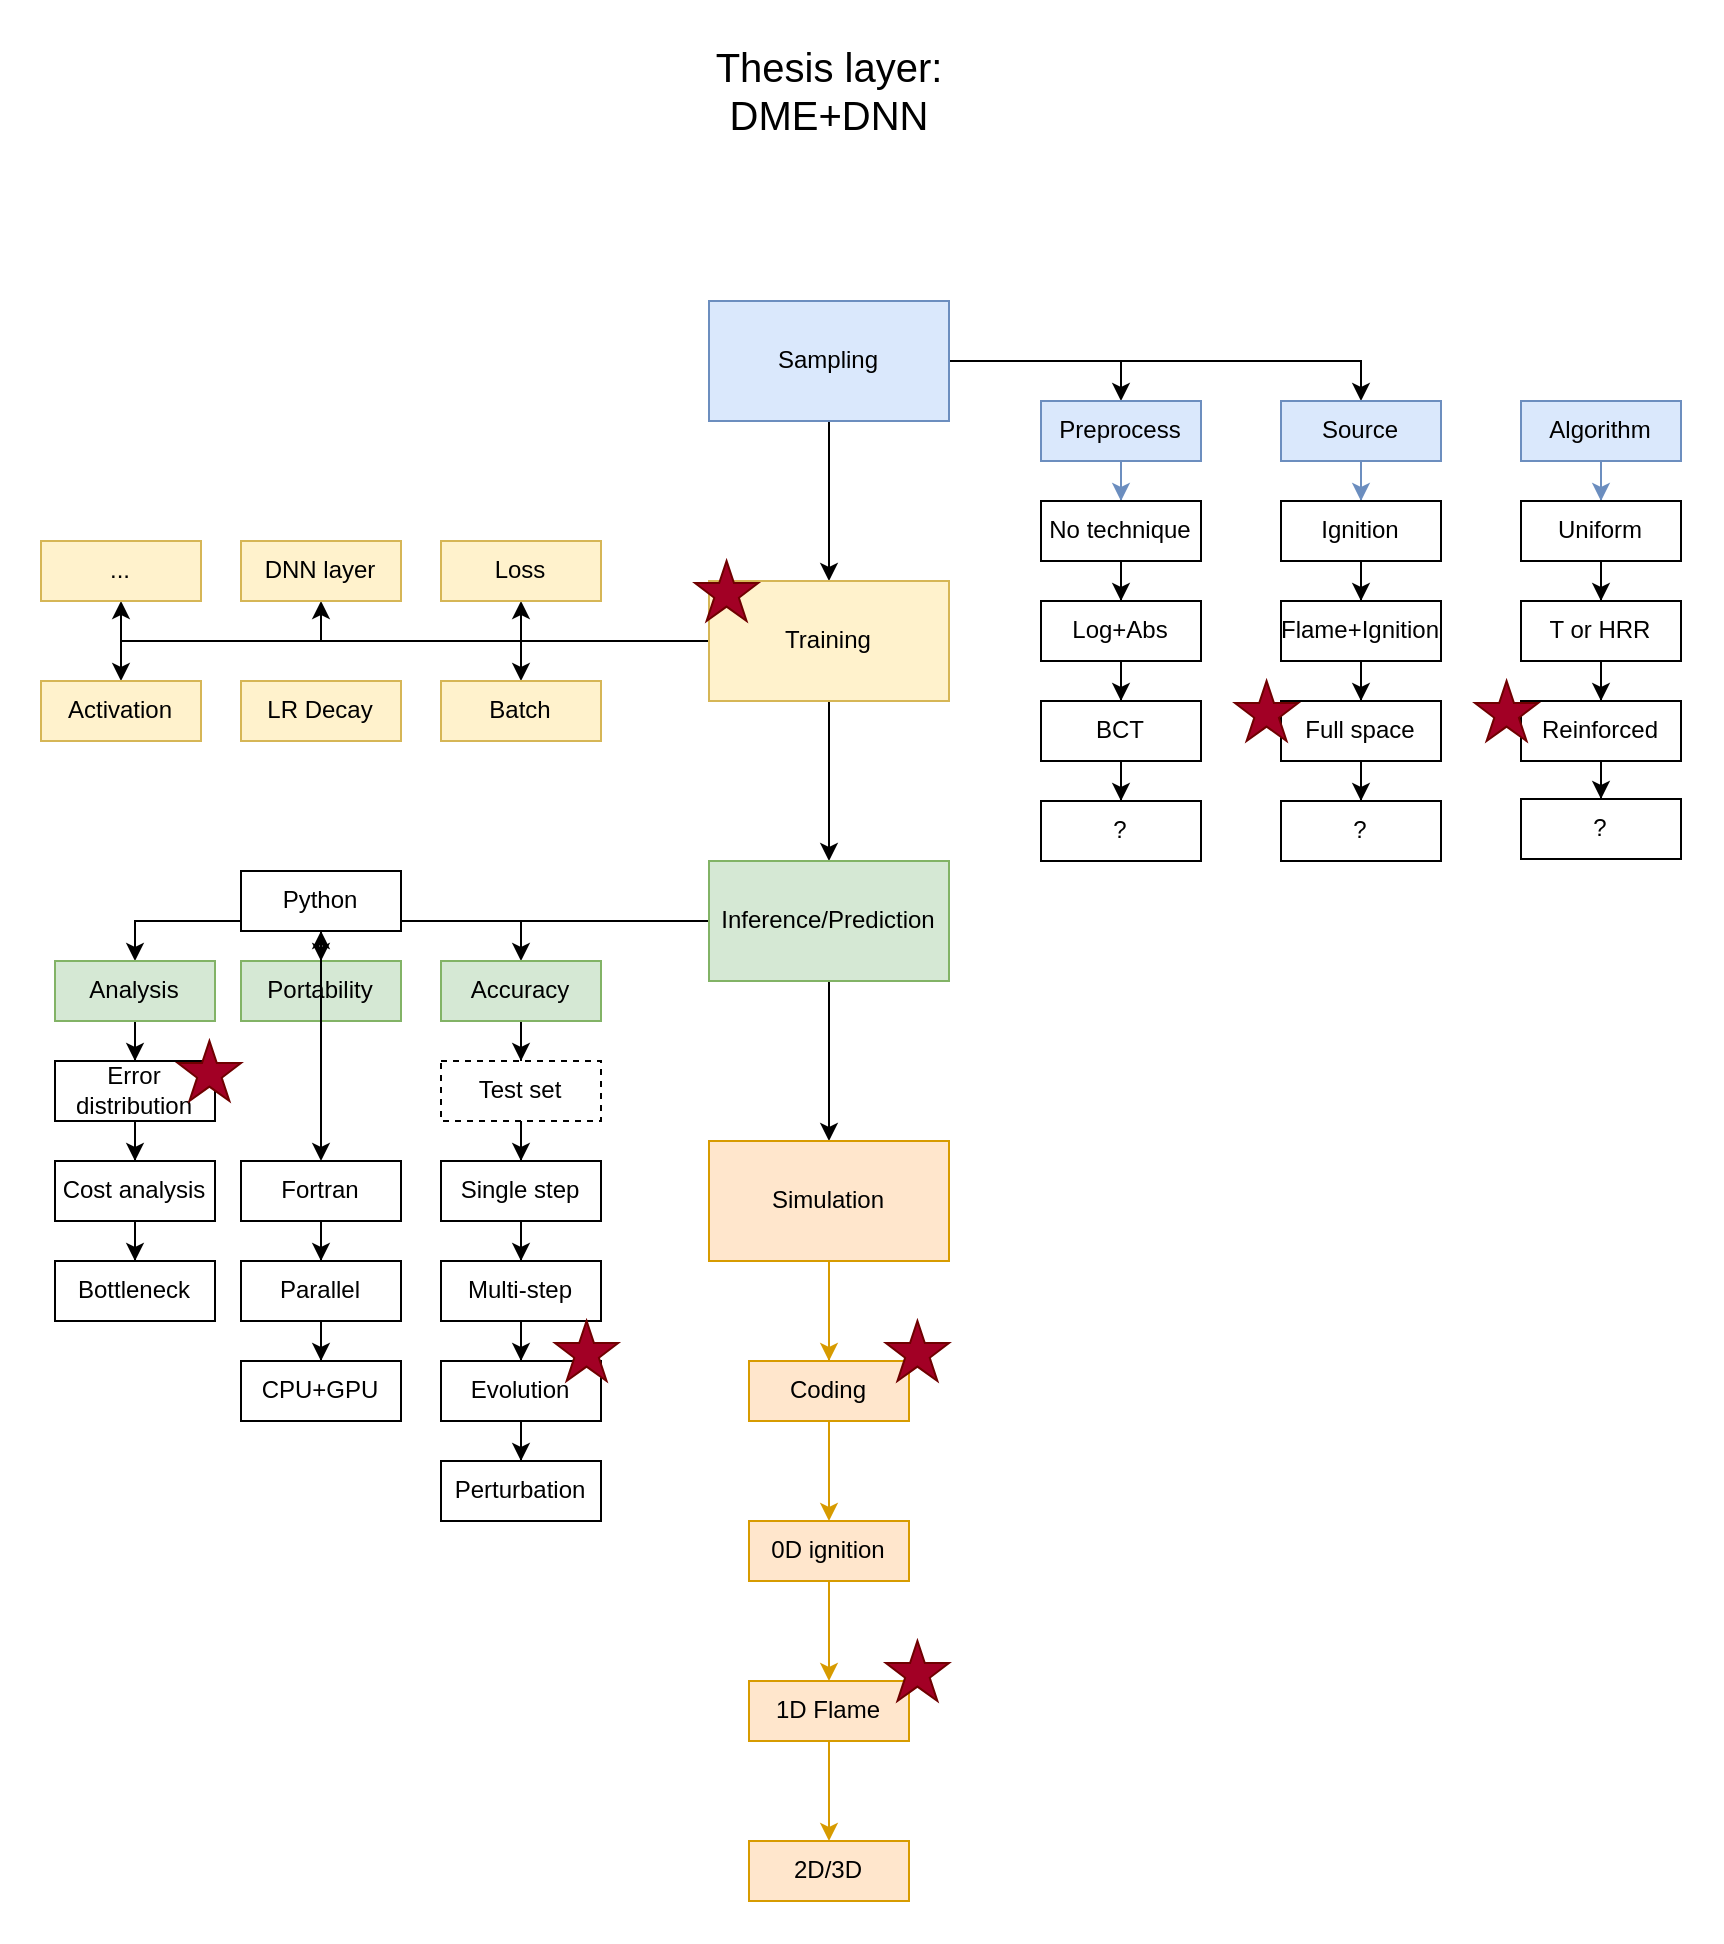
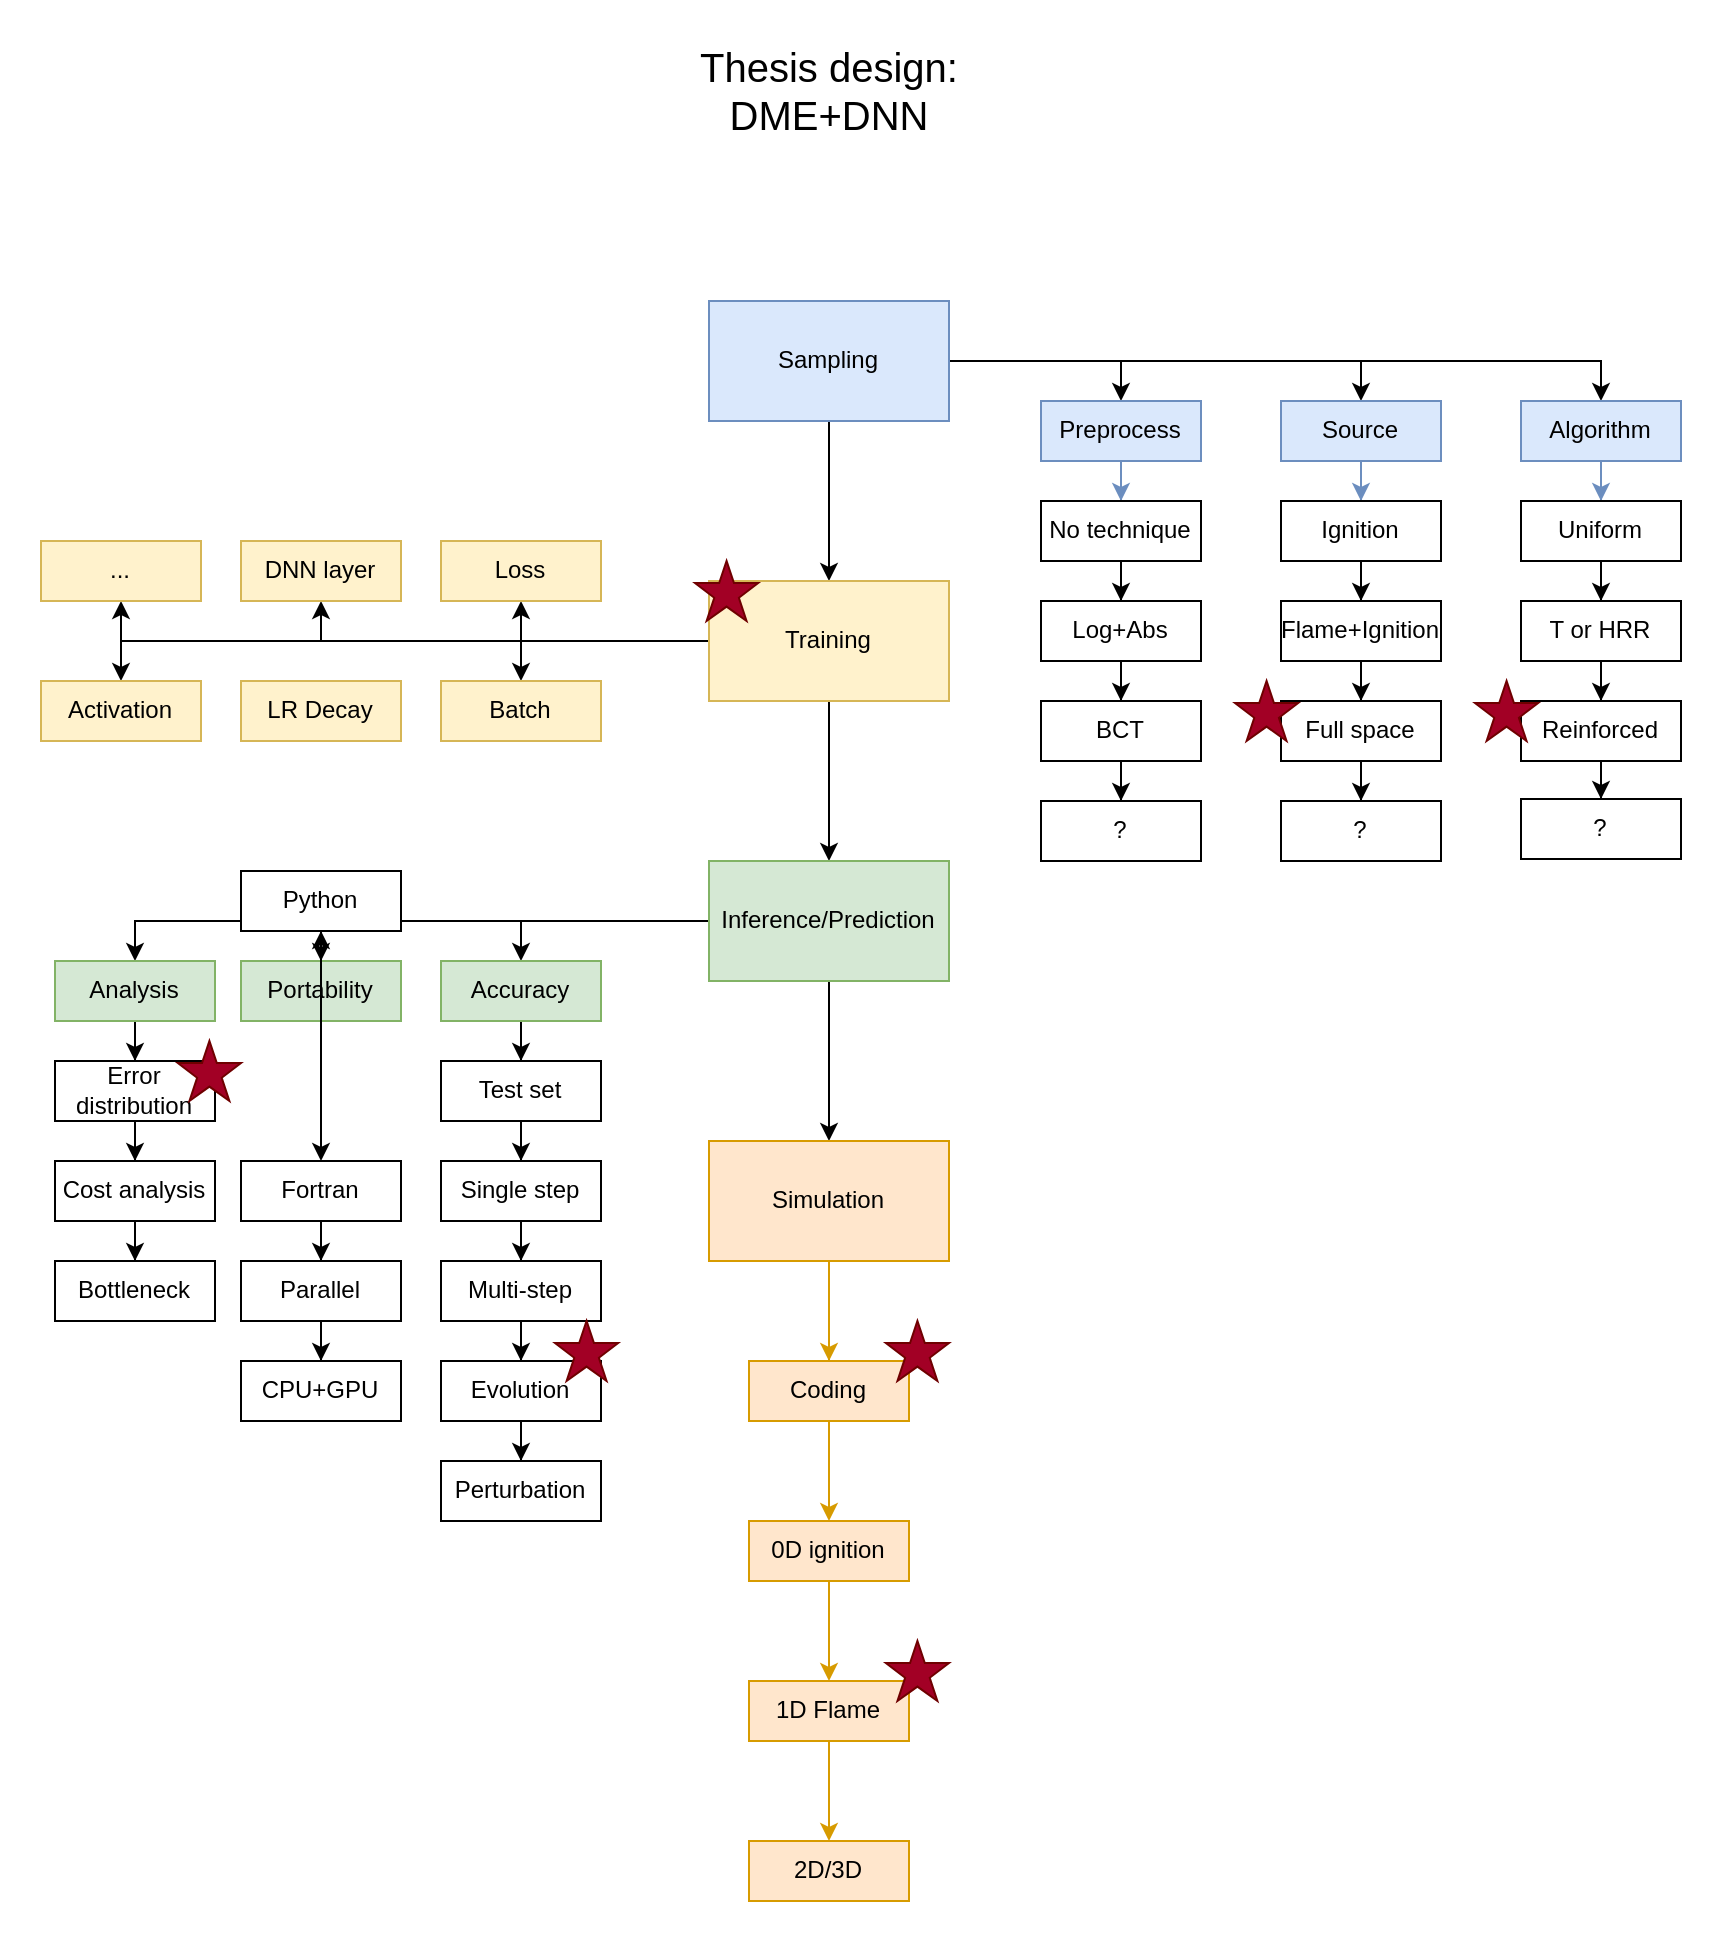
node "Thesis layer:DME+DNN": label "Thesis layer:DME+DNN" -> "Thesis design:DME+DNN"
edge "Sampling" -> "Algorithm": added
node "Test set": style dashed -> solid
